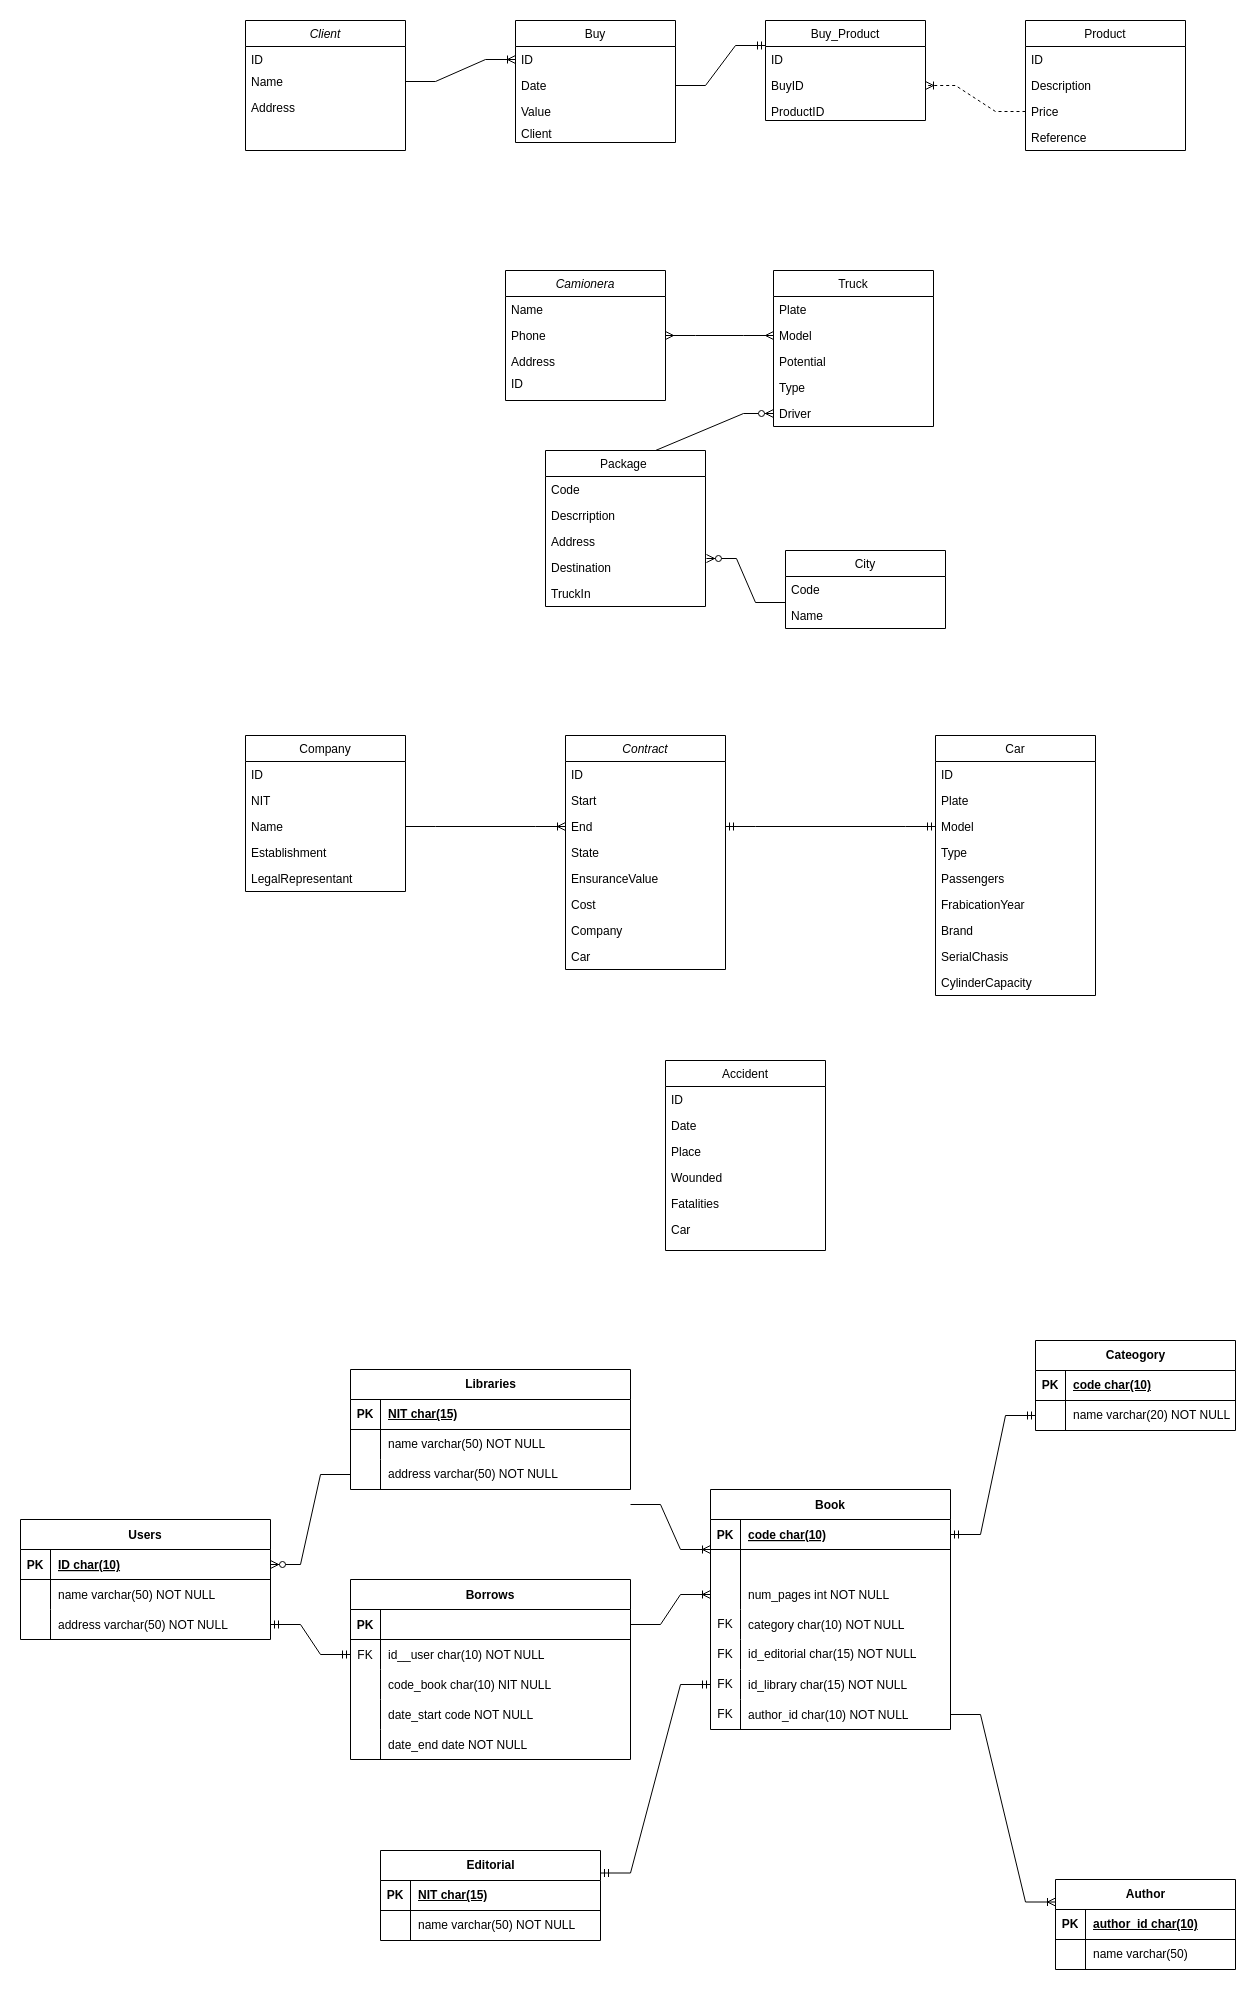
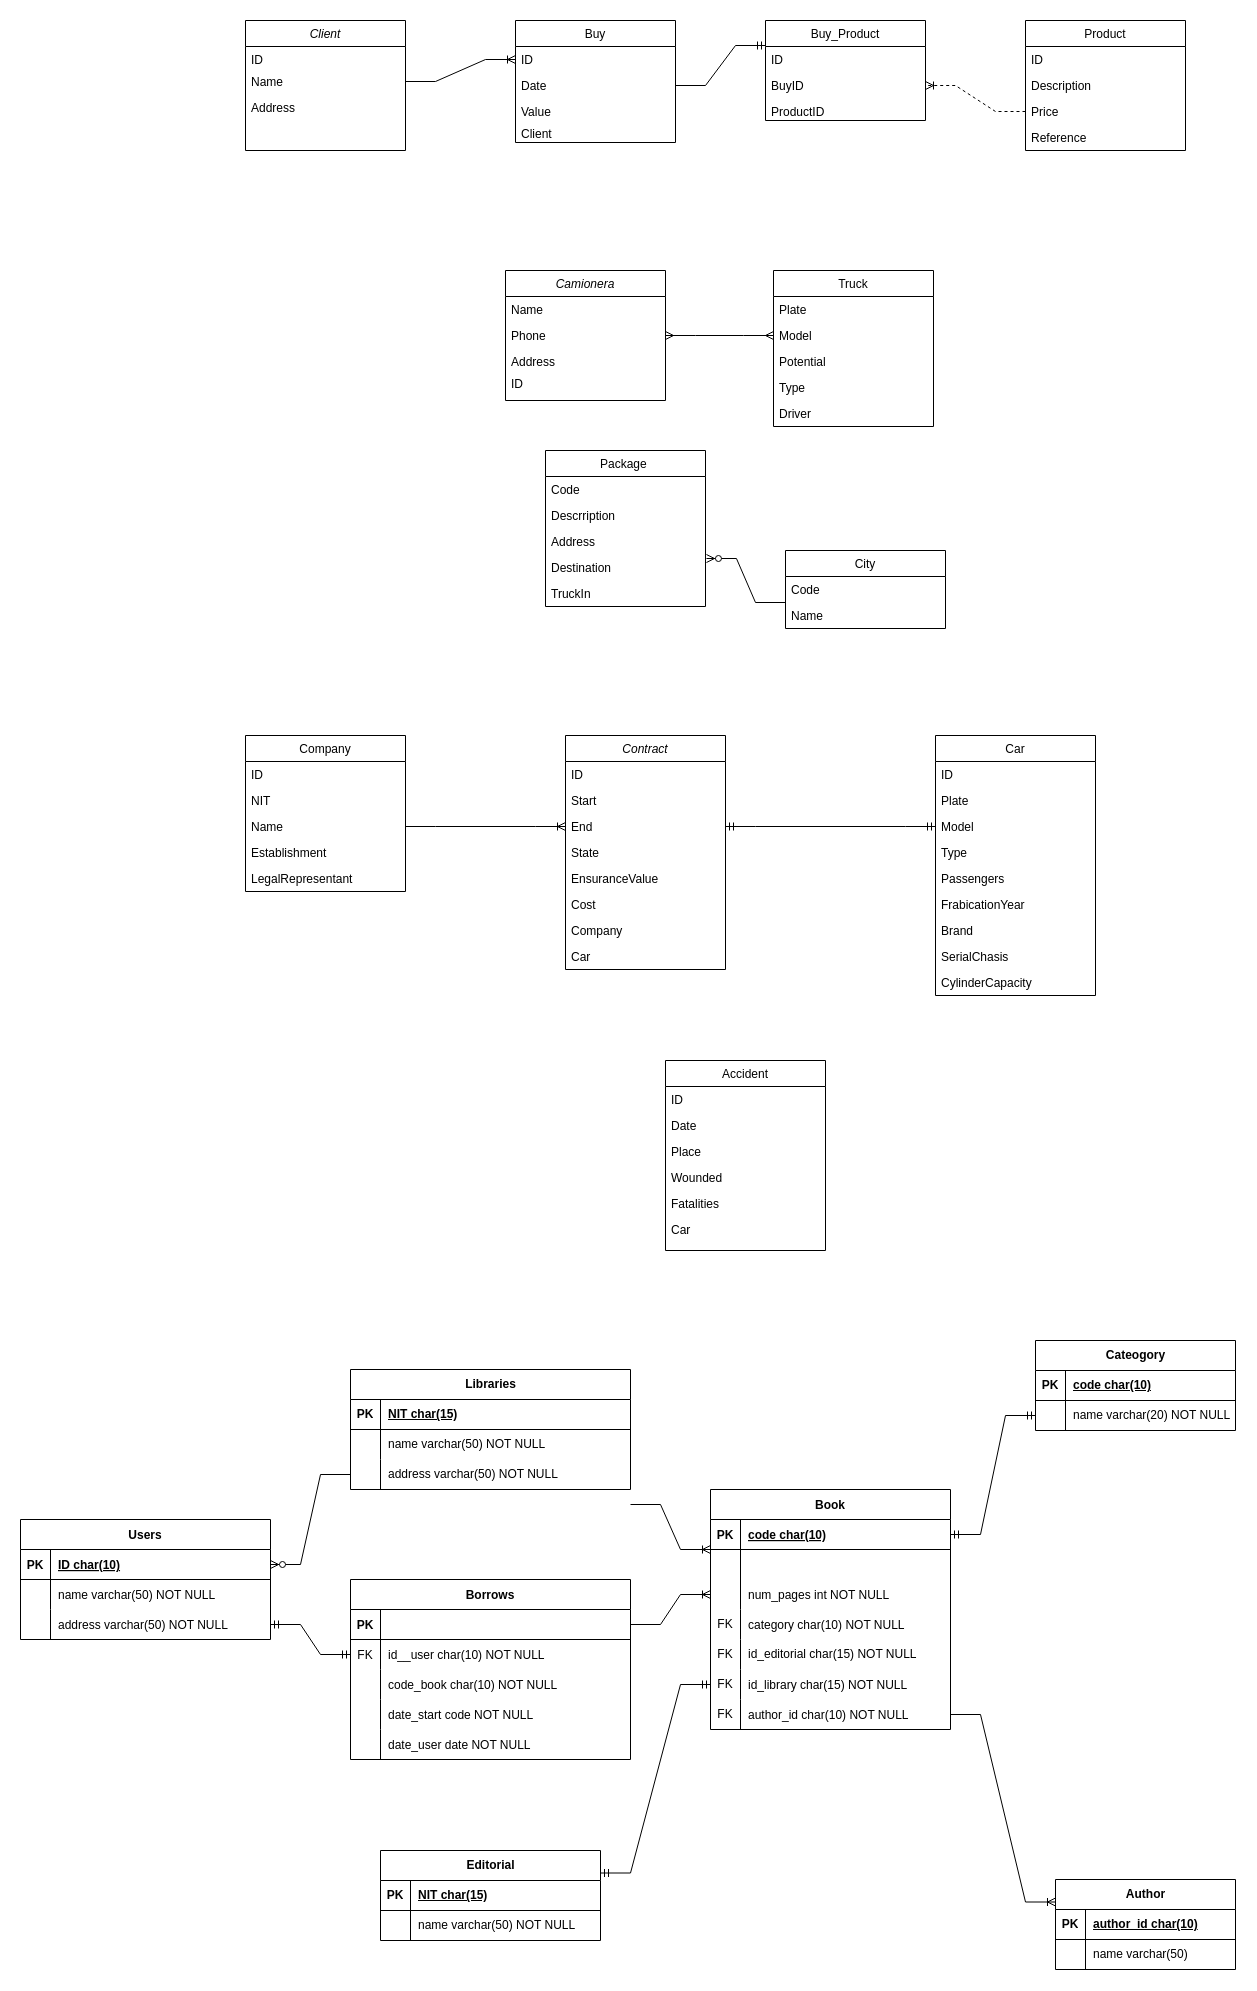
edge "Package" -> "Driver": removed
node "code_book char(10) NIT NULL": label "code_book char(10) NIT NULL" -> "code_book char(10) NOT NULL"
node "date_end date NOT NULL": label "date_end date NOT NULL" -> "date_user date NOT NULL"
